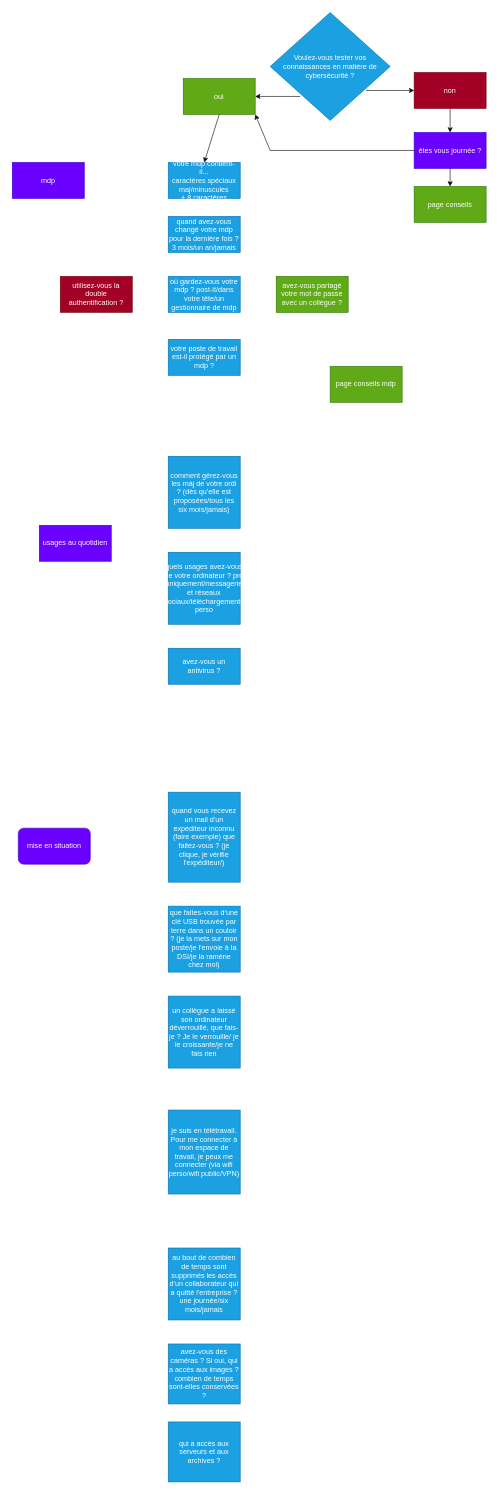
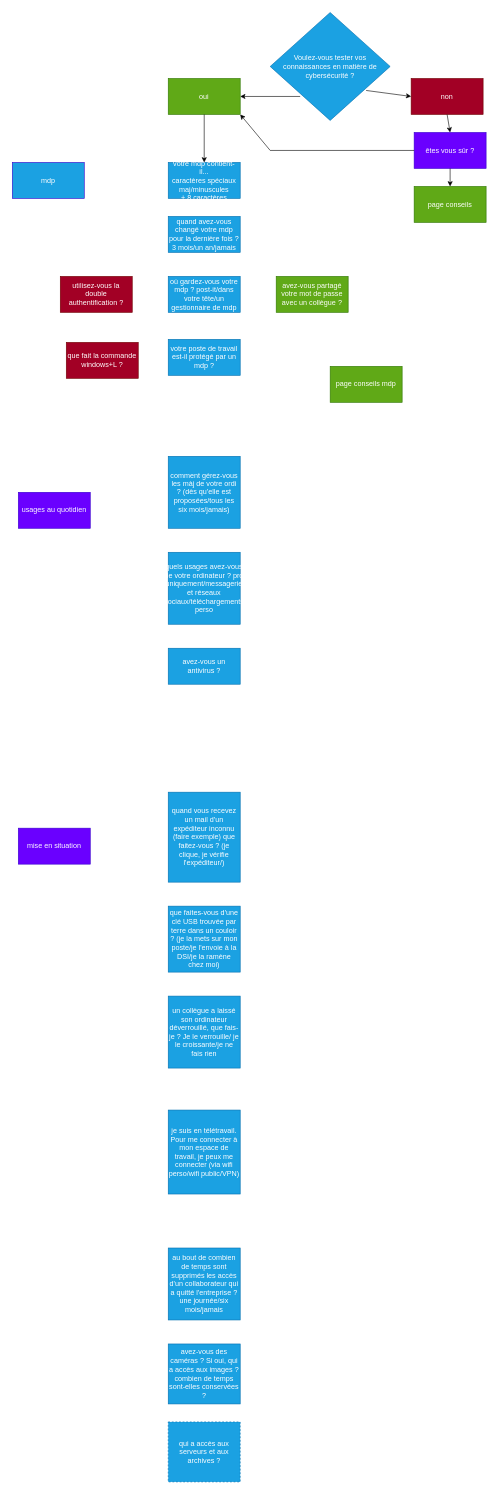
node "non": moved (450, 90) -> (447, 96)
node "oui": moved (219, 96) -> (204, 96)
node "êtes vous journée ?": label "êtes vous journée ?" -> "êtes vous sûr ?"
node "mdp": fillcolor #6a00ff -> #1ba1e2
node "que fait la commande windows+L ?": added
node "usages au quotidien": moved (75, 543) -> (54, 510)
node "mise en situation": shape rounded rectangle -> rectangle
node "qui a accès aux serveurs et aux archives ?": style solid -> dashed
